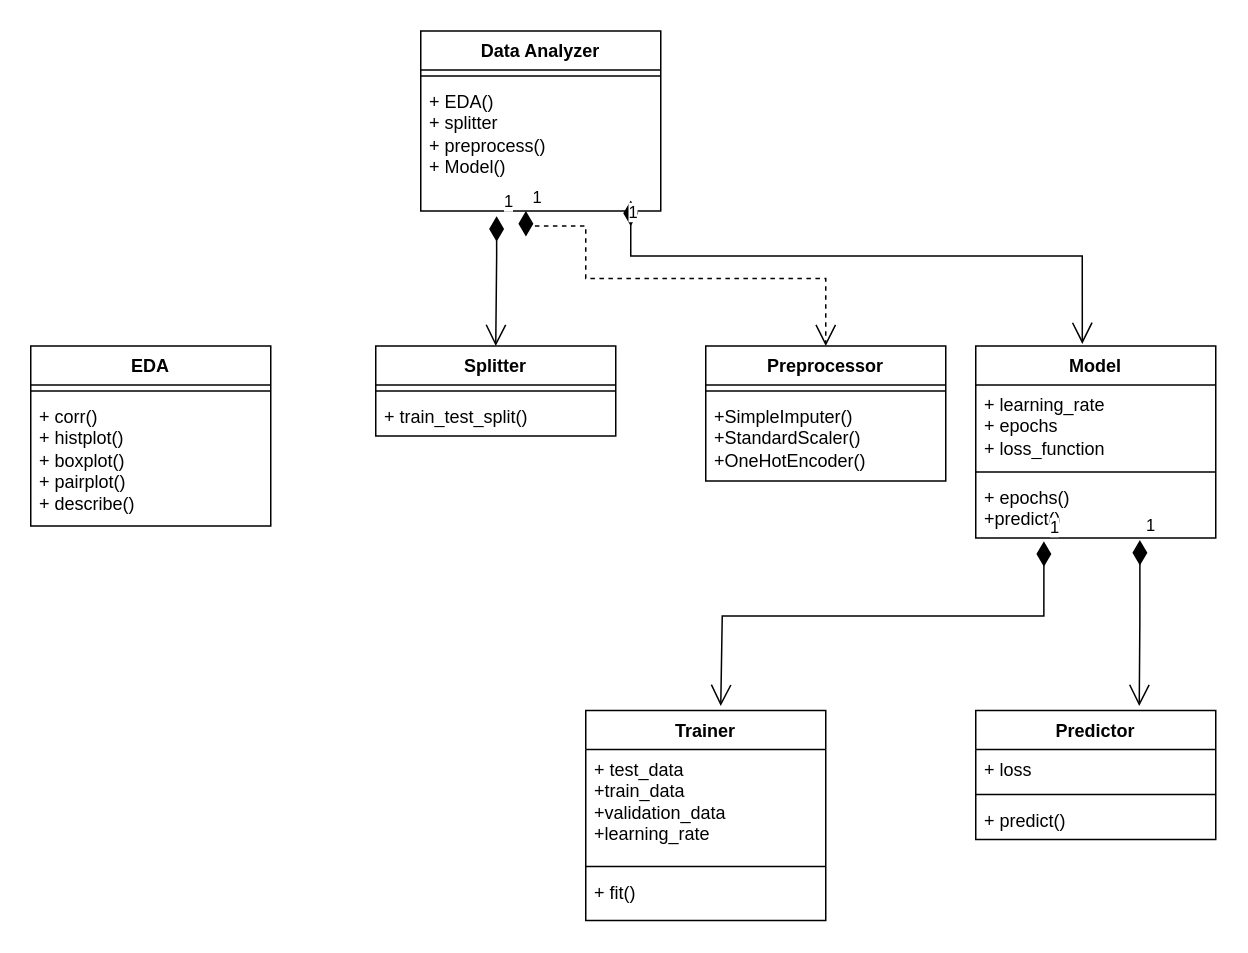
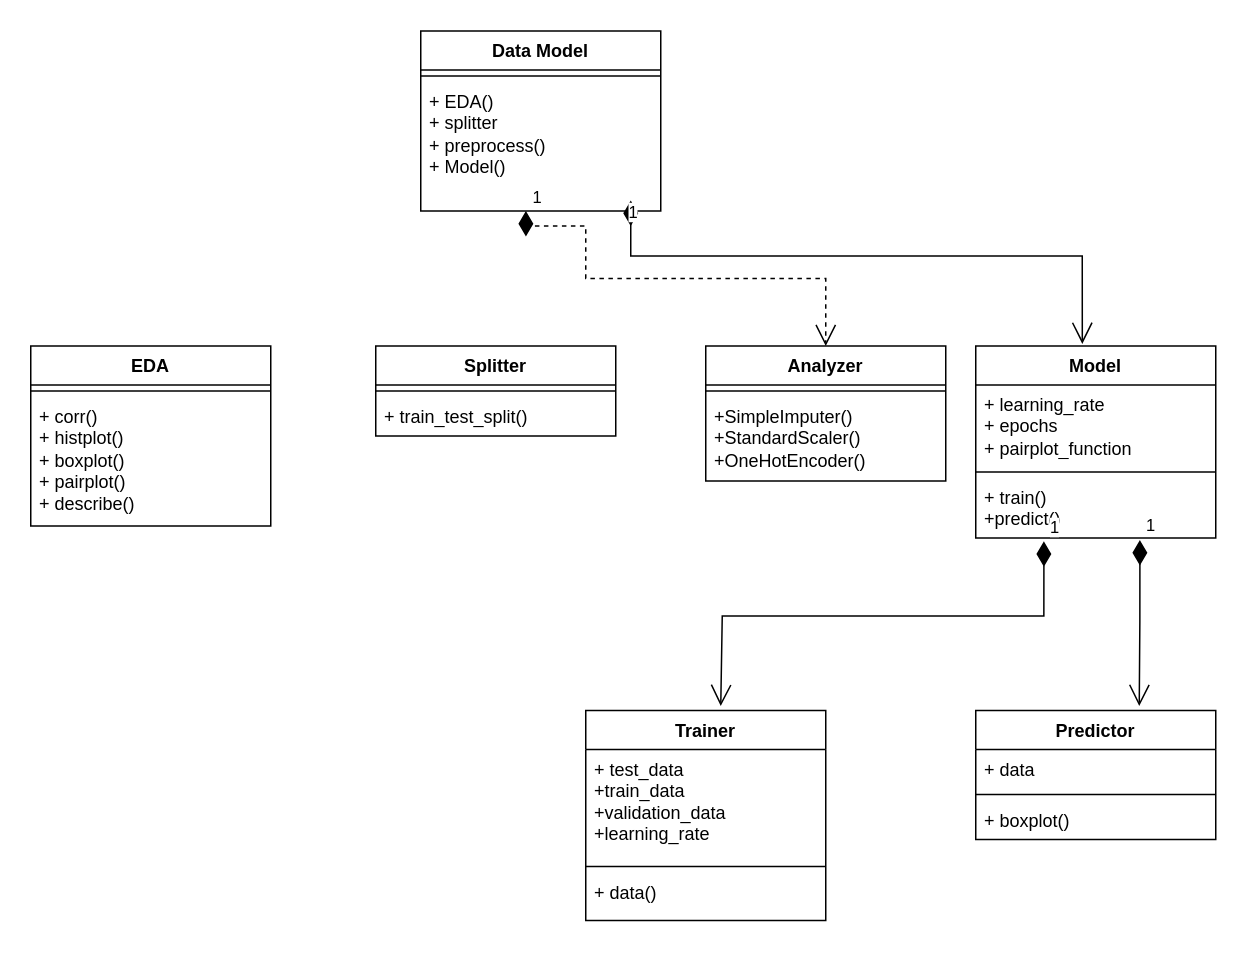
node "Data Analyzer": label "Data Analyzer" -> "Data Model"
edge "+ EDA() + splitter + preprocess() + Model()" -- "Splitter": removed, label "1"
node "Preprocessor": label "Preprocessor" -> "Analyzer"
node "+ learning_rate + epochs + loss_function": label "+ learning_rate + epochs + loss_function" -> "+ learning_rate + epochs + pairplot_function"
node "+ epochs() +predict()": label "+ epochs() +predict()" -> "+ train() +predict()"
node "+ loss": label "+ loss" -> "+ data"
node "+ predict()": label "+ predict()" -> "+ boxplot()"
node "+ fit()": label "+ fit()" -> "+ data()"
